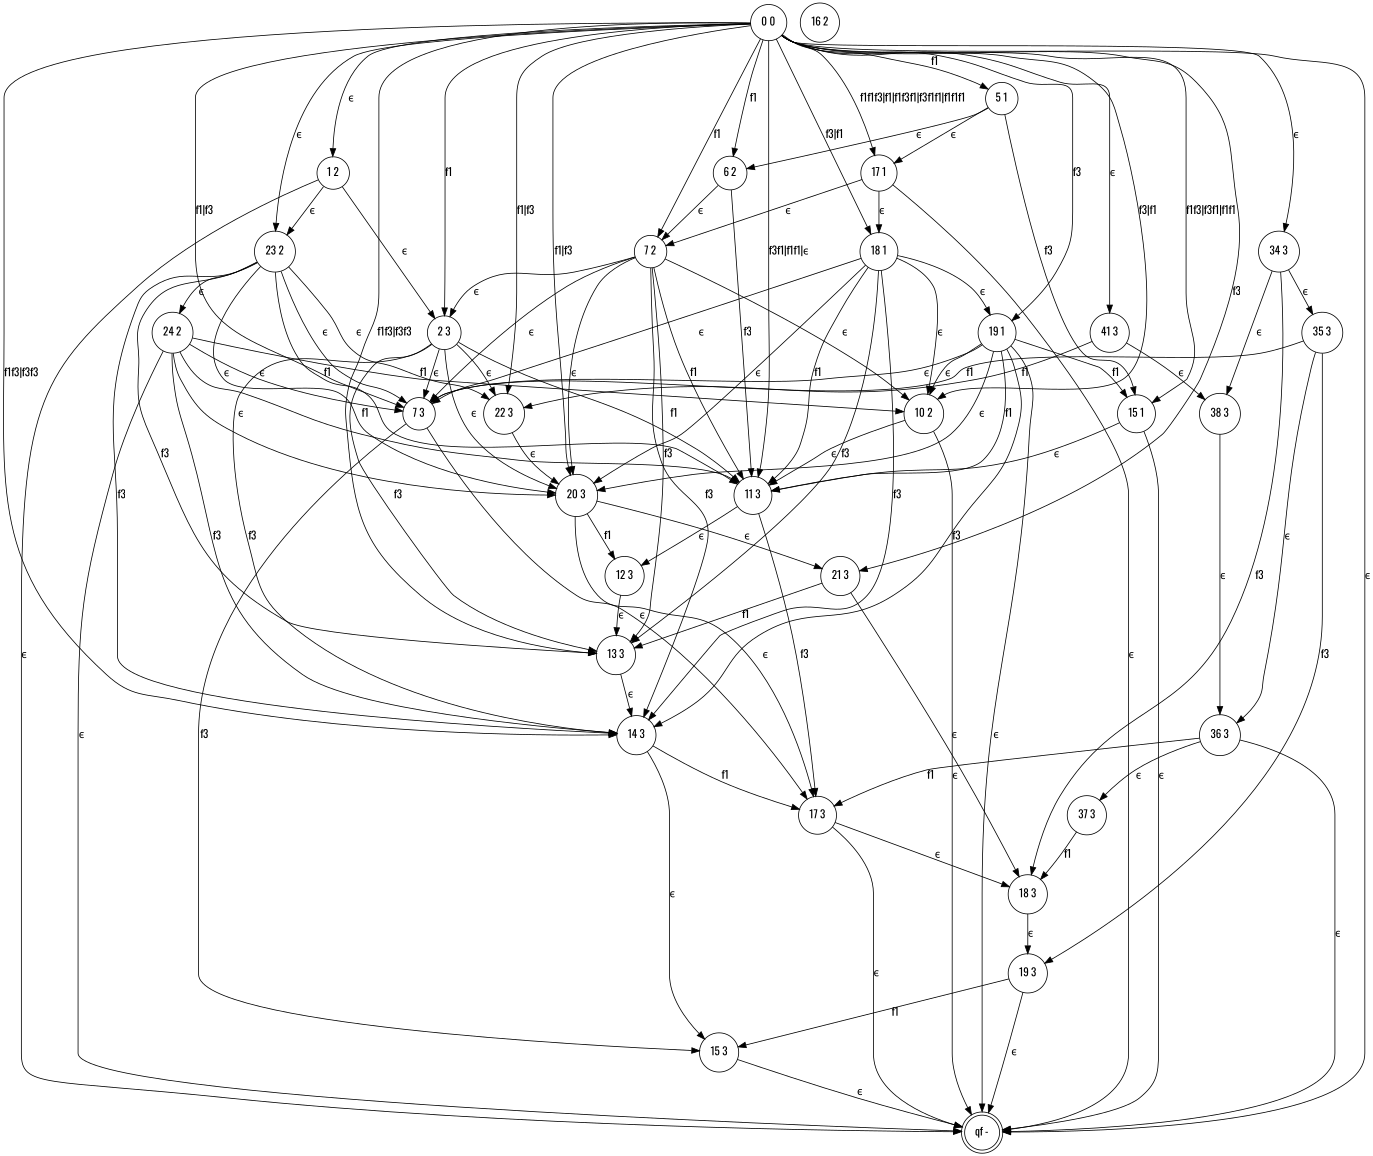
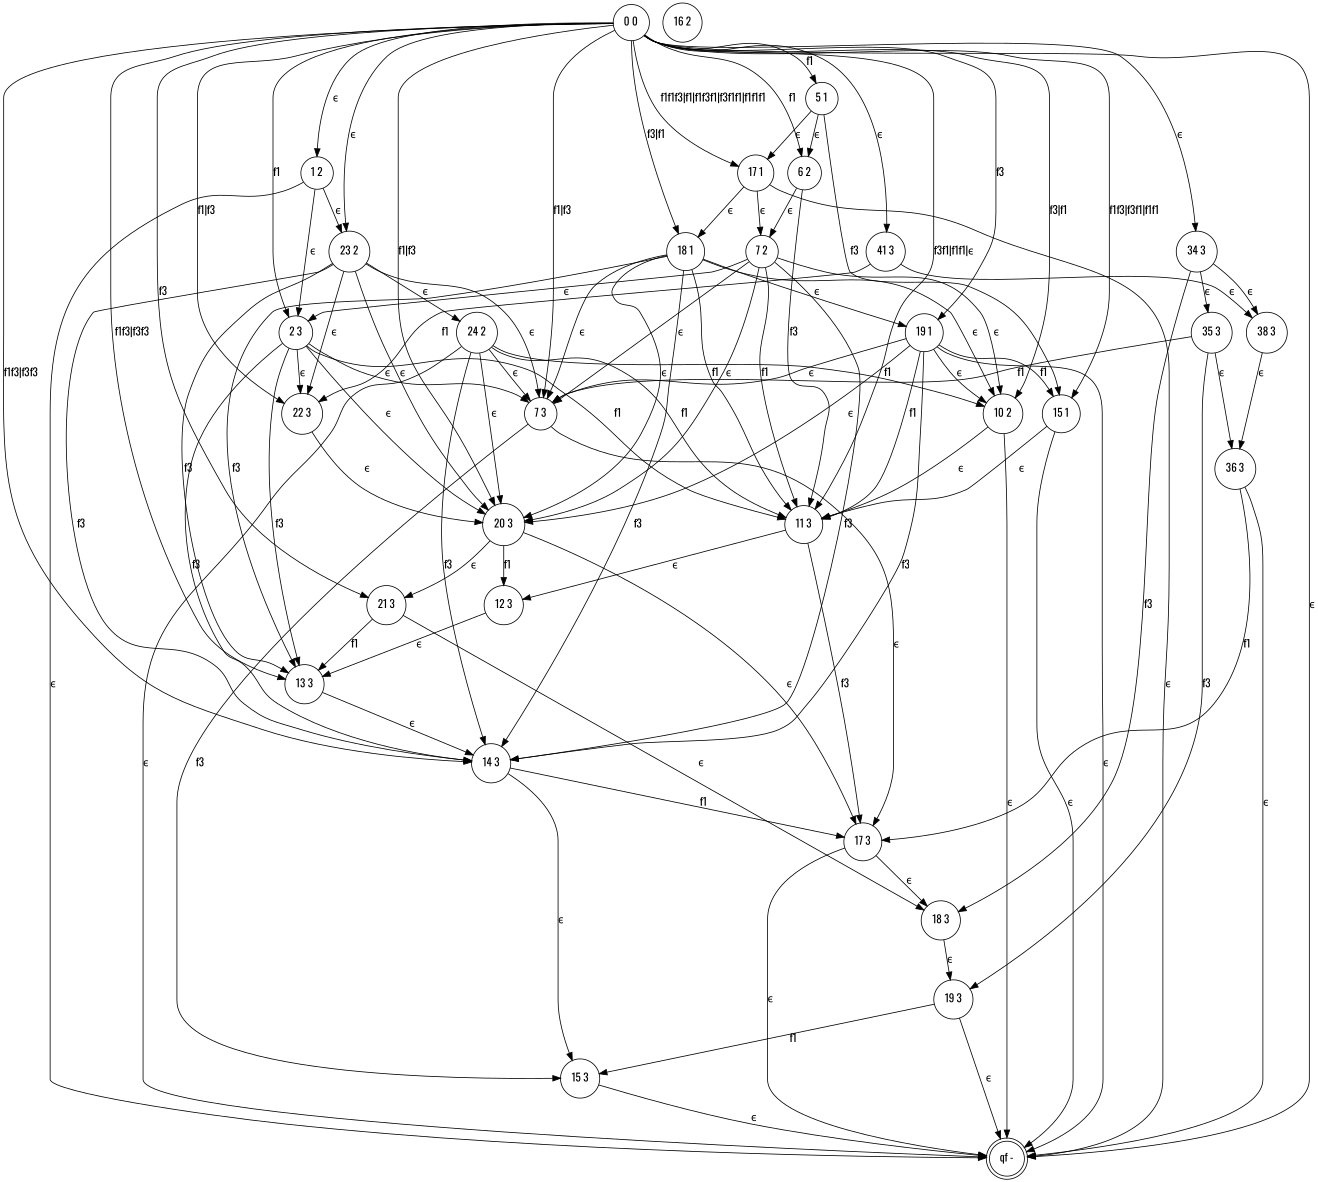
edge "0 0" -> "7 2": removed, label "f1"
edge "7 2" -> "13 3": removed, label "f3"
edge "23 2" -> "11 3": removed, label "f1"
node "37 3": removed
